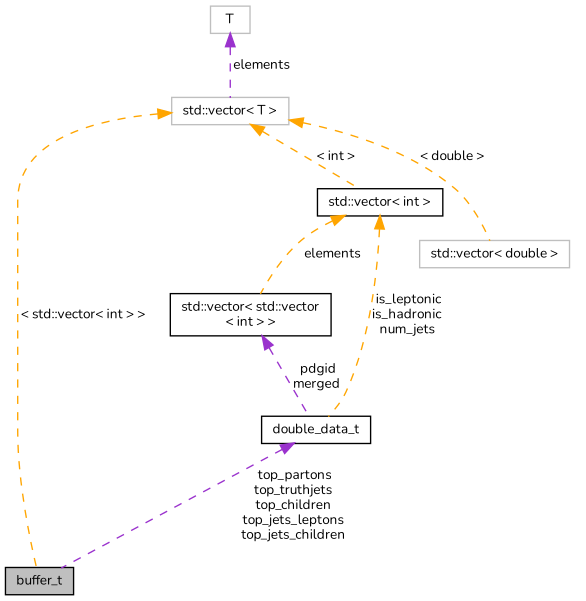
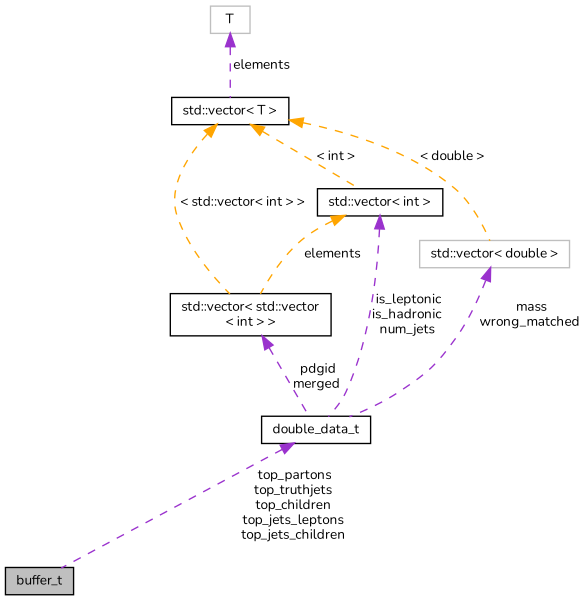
node "std::vector< T >": color grey75 -> black
edge "buffer_t" -> "std::vector< T >": now "std::vector< std::vector < int > >" -> "std::vector< T >"
edge "double_data_t" -> "std::vector< int >": color orange -> darkorchid3
edge "double_data_t" -> "std::vector< double >": added, label "mass wrong_matched"
